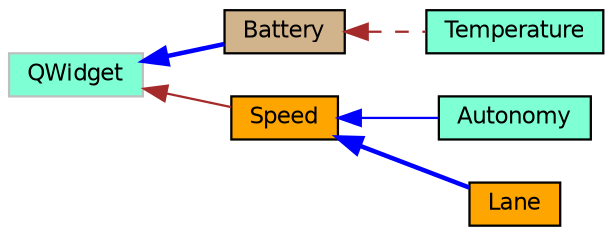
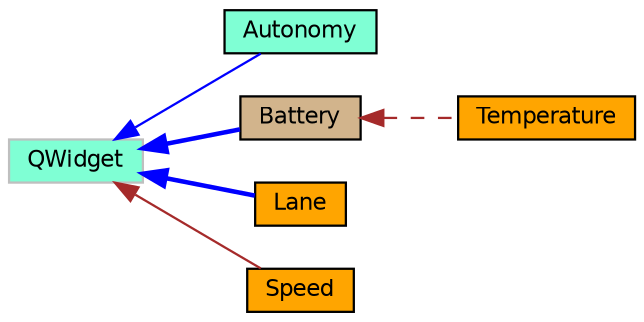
node "Temperature": fillcolor aquamarine -> orange
edge "Autonomy" -> "Speed": now "Autonomy" -> "QWidget"
edge "Lane" -> "Speed": now "Lane" -> "QWidget"
